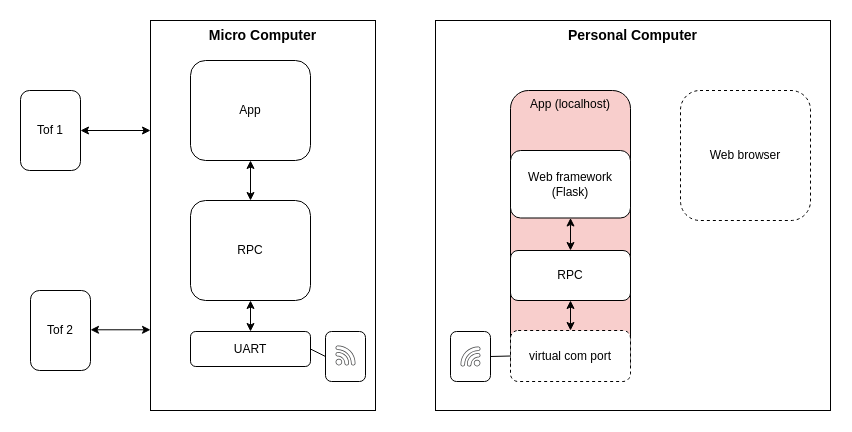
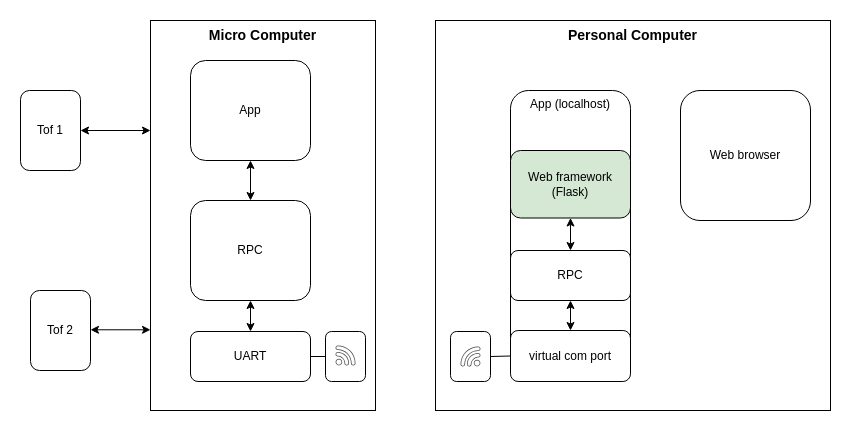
node "Web browser": style dashed -> solid
node "Web framework (Flask)": fillcolor #ffffff -> #d5e8d4
node "App (localhost)": fillcolor #f8cecc -> #ffffff
node "UART": size 120x35 -> 120x50
node "virtual com port": style dashed -> solid
